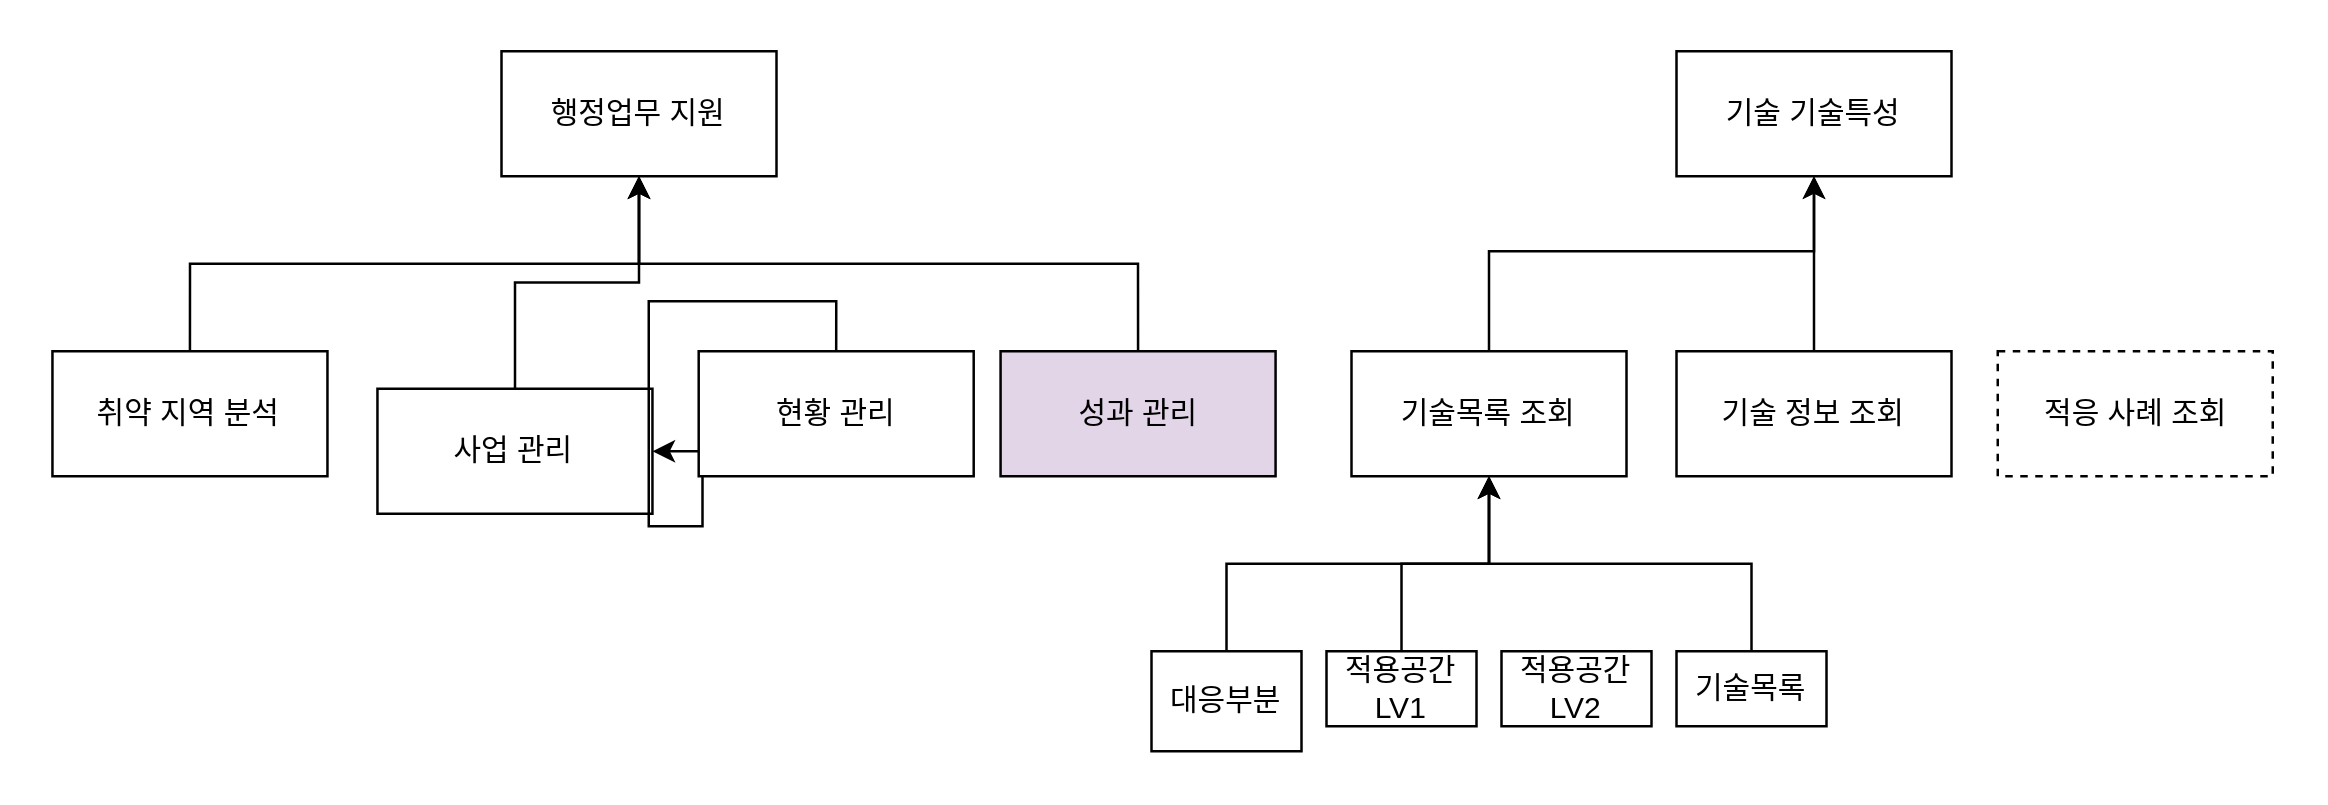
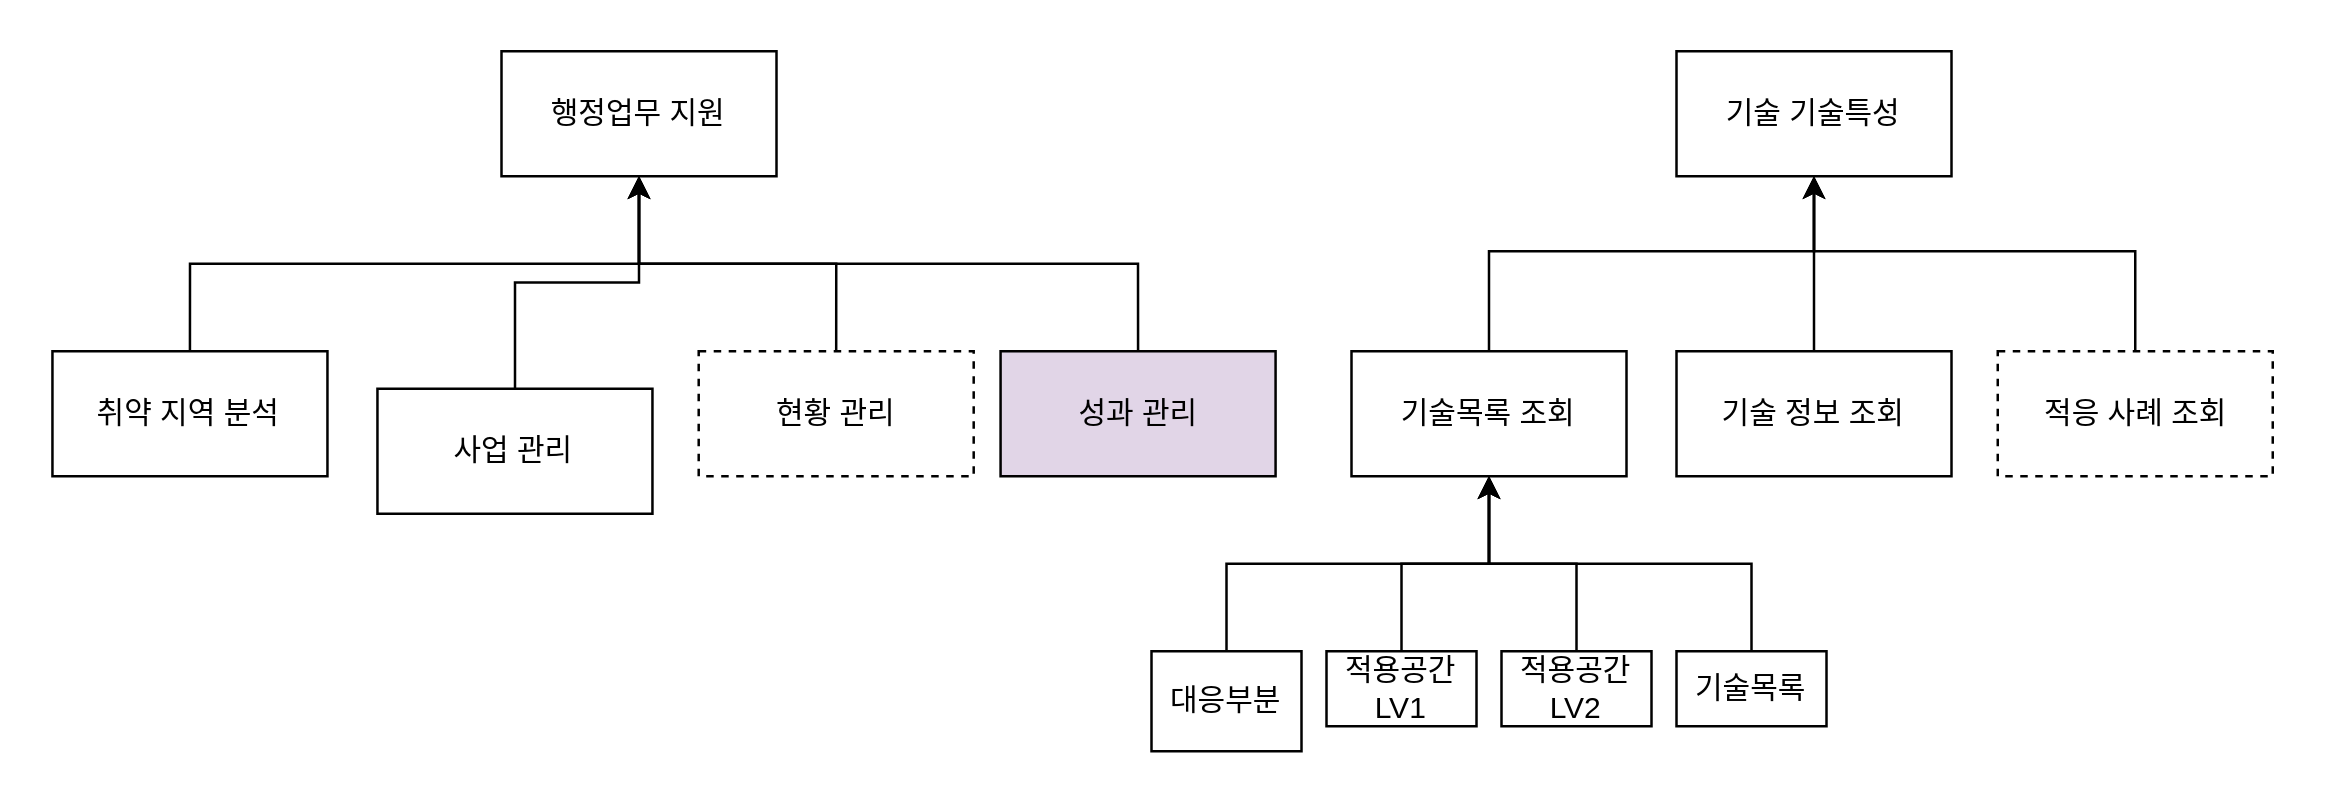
edge "적응 사례 조회" -> "기술 기술특성": added
edge "현황 관리" -> "사업 관리": now "현황 관리" -> "행정업무 지원"
node "현황 관리": style solid -> dashed
edge "적용공간 LV2" -> "기술목록 조회": added
